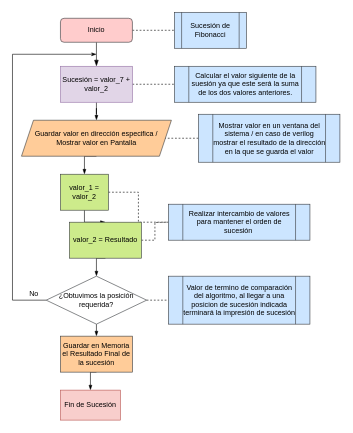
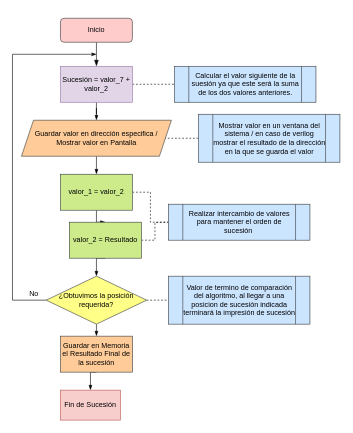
edge "Inicio" -- "Sucesión de Fibonacci": removed
node "Sucesión de Fibonacci": removed
node "valor_1 = valor_2": size 48x36 -> 72x36
node "¿Obtuvimos la posición requerida?": fillcolor #ffffff -> #ffff88
